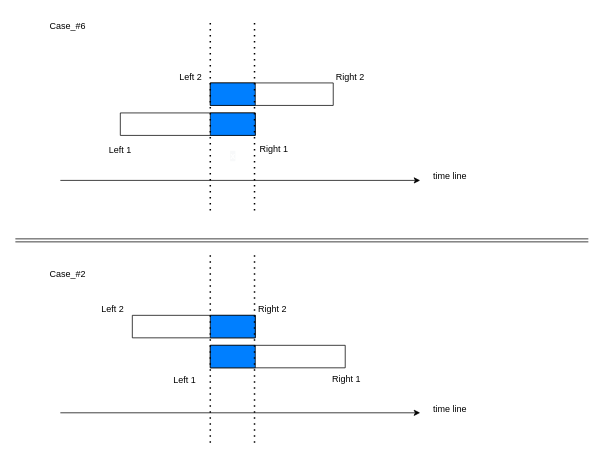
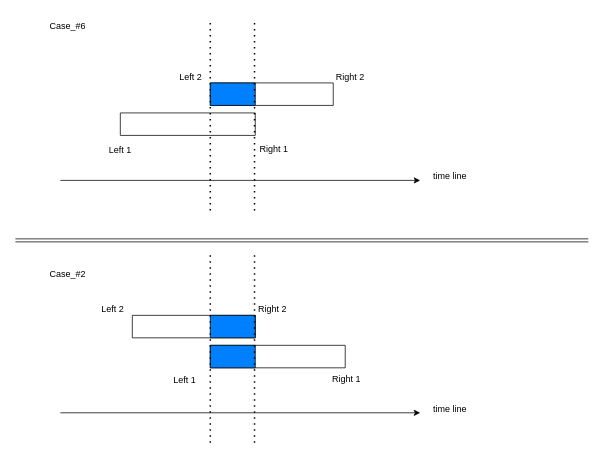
node "x": removed
